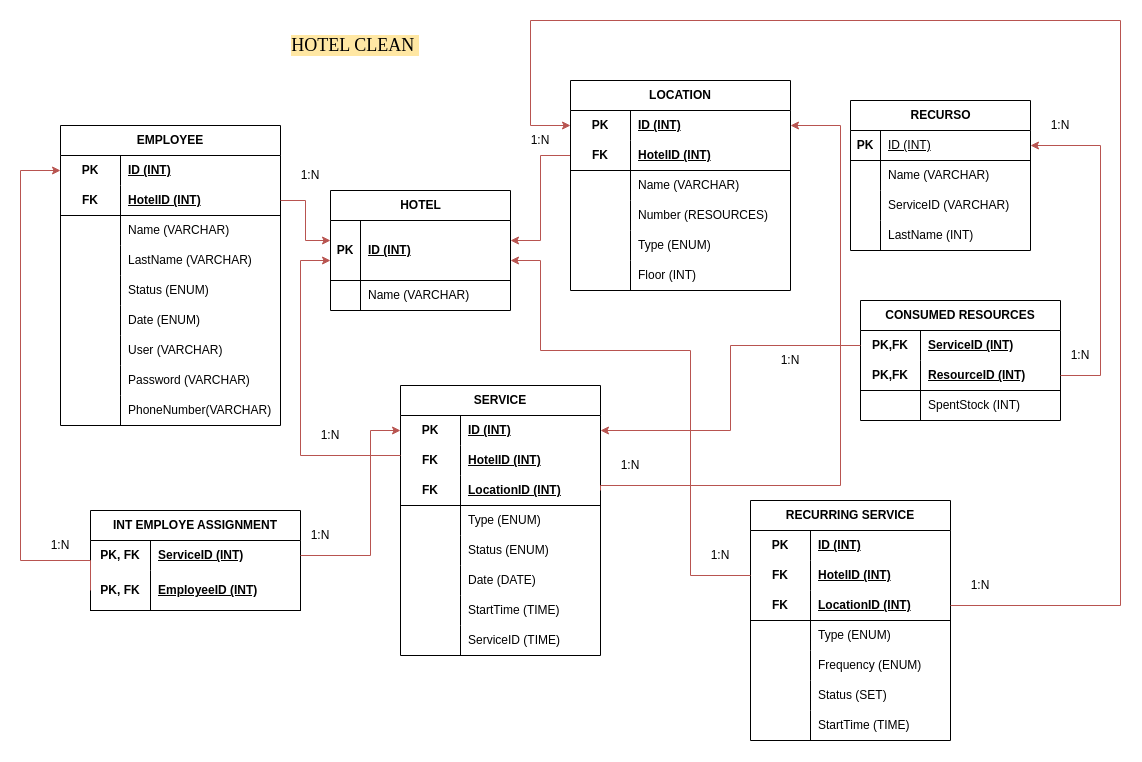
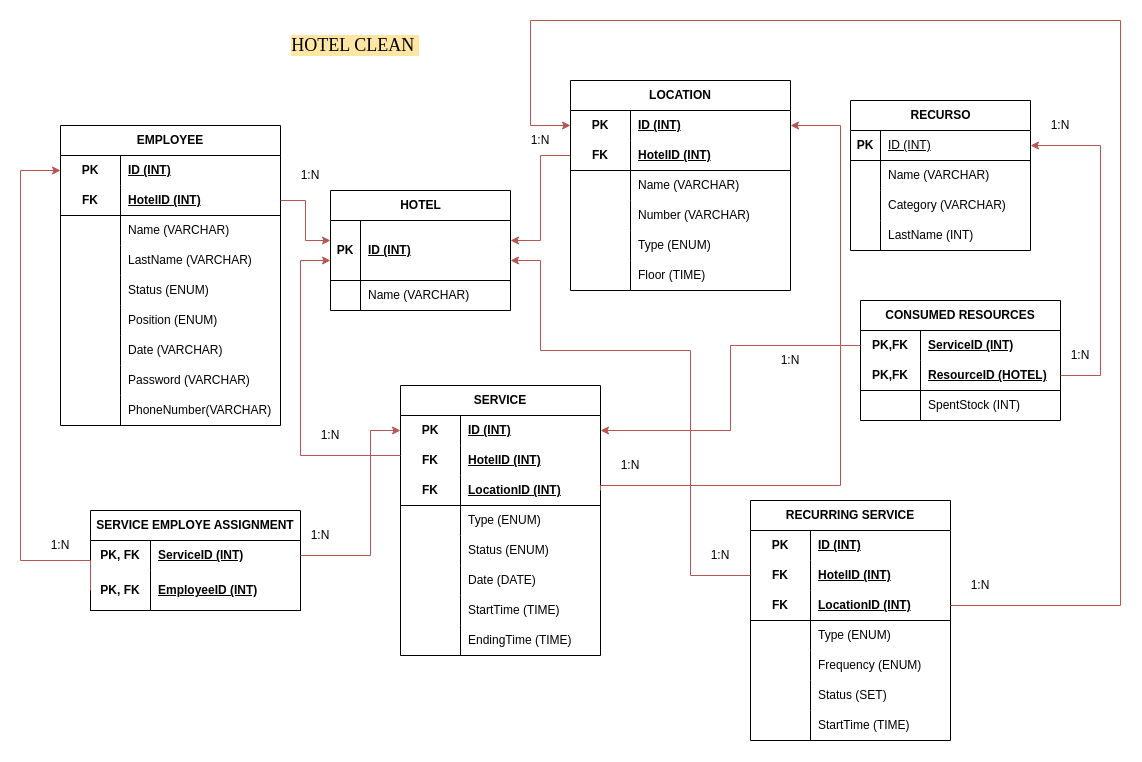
node "ServiceID (VARCHAR)": label "ServiceID (VARCHAR)" -> "Category (VARCHAR)"
node "Number (RESOURCES)": label "Number (RESOURCES)" -> "Number (VARCHAR)"
node "Floor (INT)": label "Floor (INT)" -> "Floor (TIME)"
node "Date (ENUM)": label "Date (ENUM)" -> "Position (ENUM)"
node "User (VARCHAR)": label "User (VARCHAR)" -> "Date (VARCHAR)"
node "ResourceID (INT)": label "ResourceID (INT)" -> "ResourceID (HOTEL)"
node "INT EMPLOYE ASSIGNMENT": label "INT EMPLOYE ASSIGNMENT" -> "SERVICE EMPLOYE ASSIGNMENT"
node "ServiceID (TIME)": label "ServiceID (TIME)" -> "EndingTime (TIME)"
